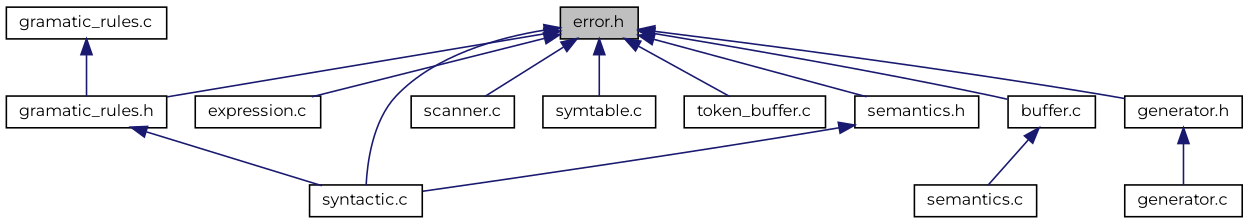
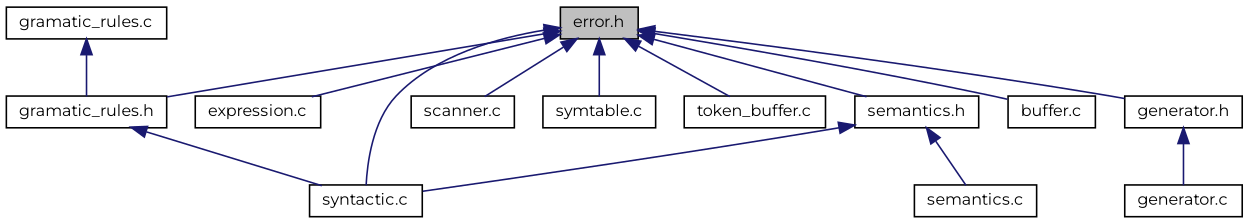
edge "semantics.c" -> "buffer.c": now "semantics.c" -> "semantics.h"
